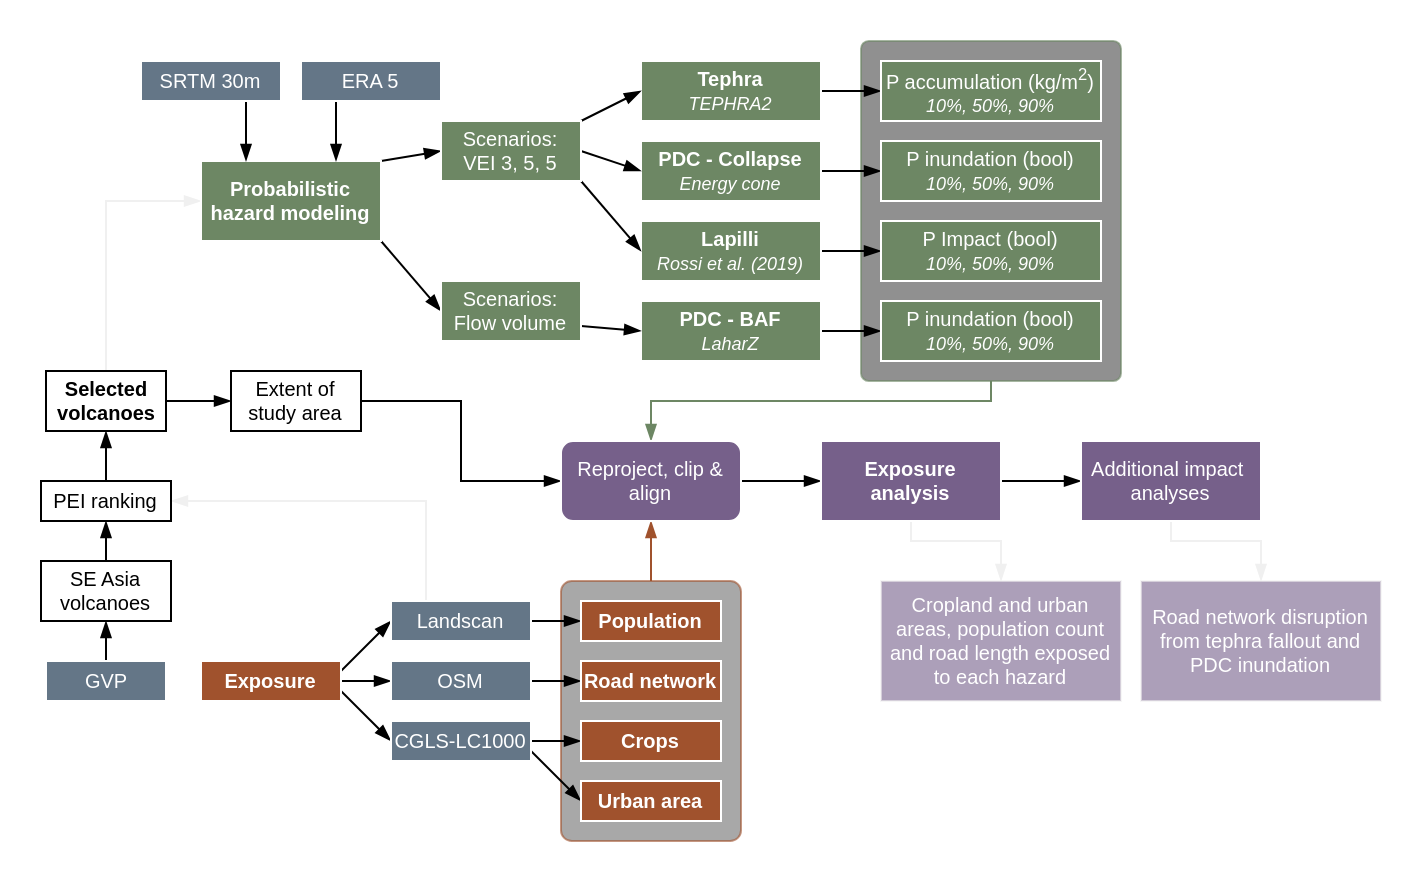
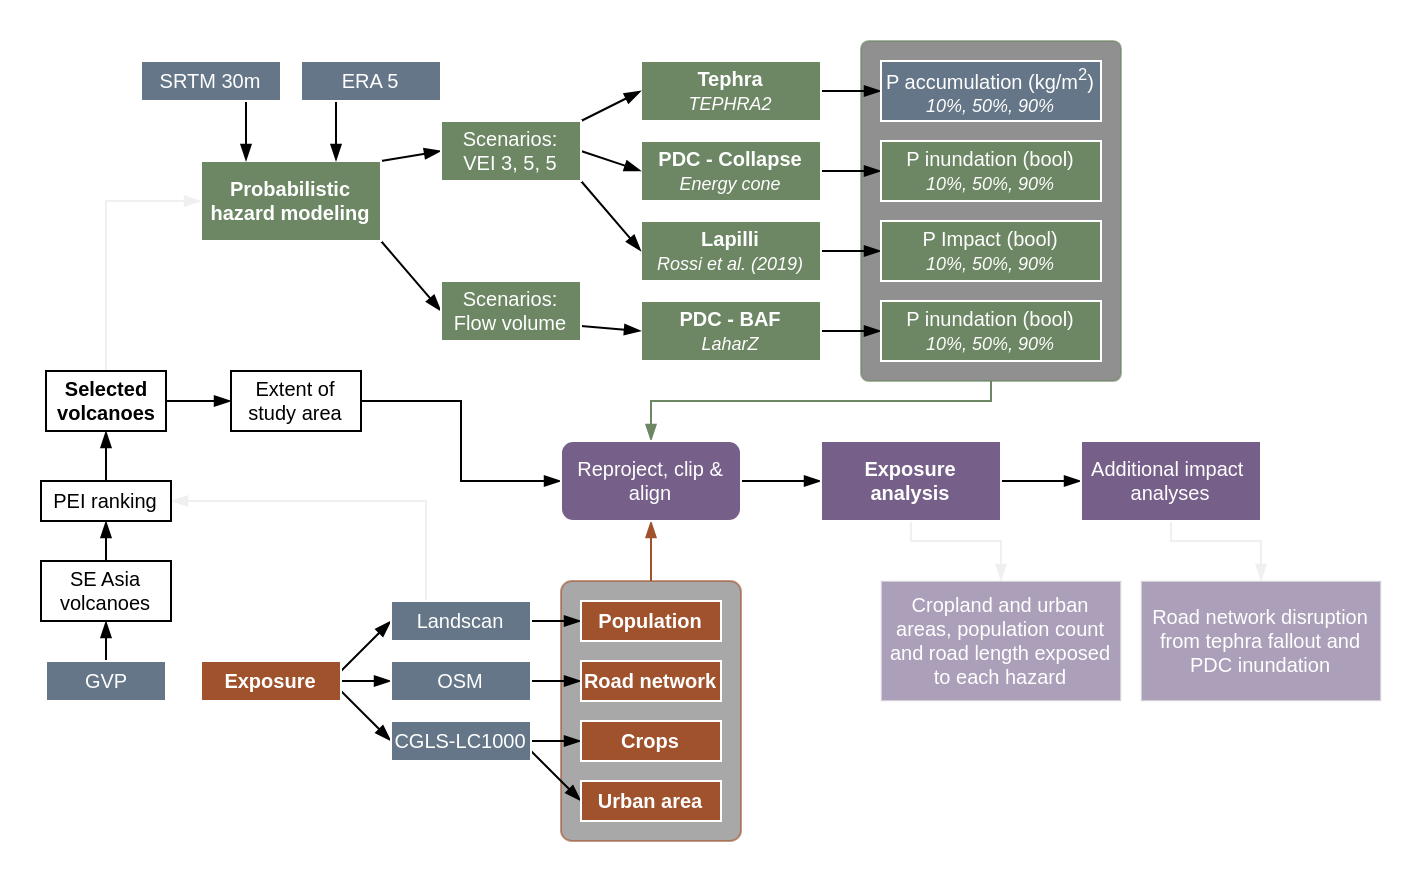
node "P accumulation (kg/m2) 10%, 50%, 90%": fillcolor #6d8764 -> #647687
